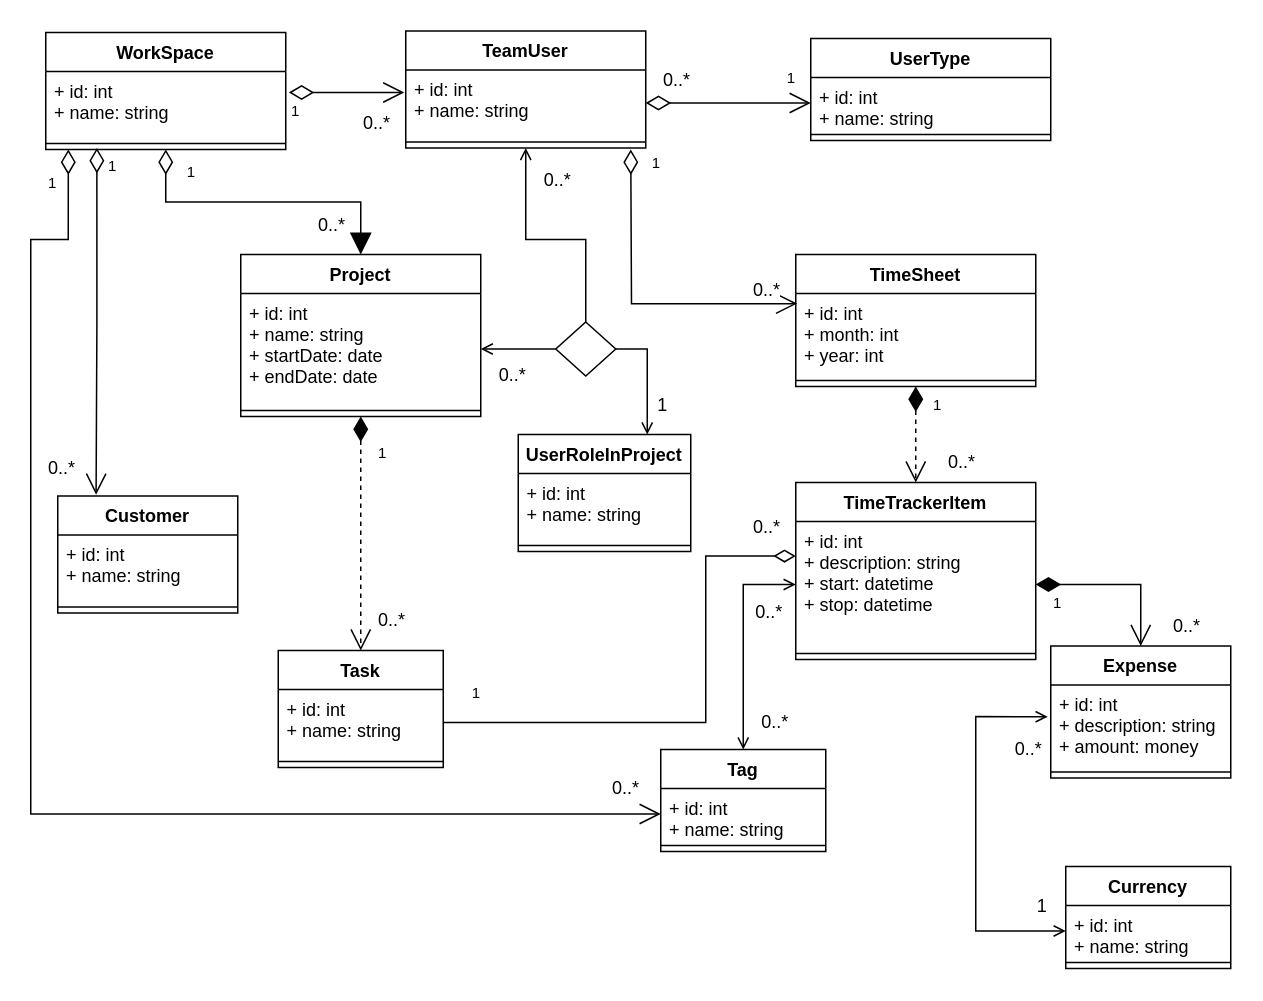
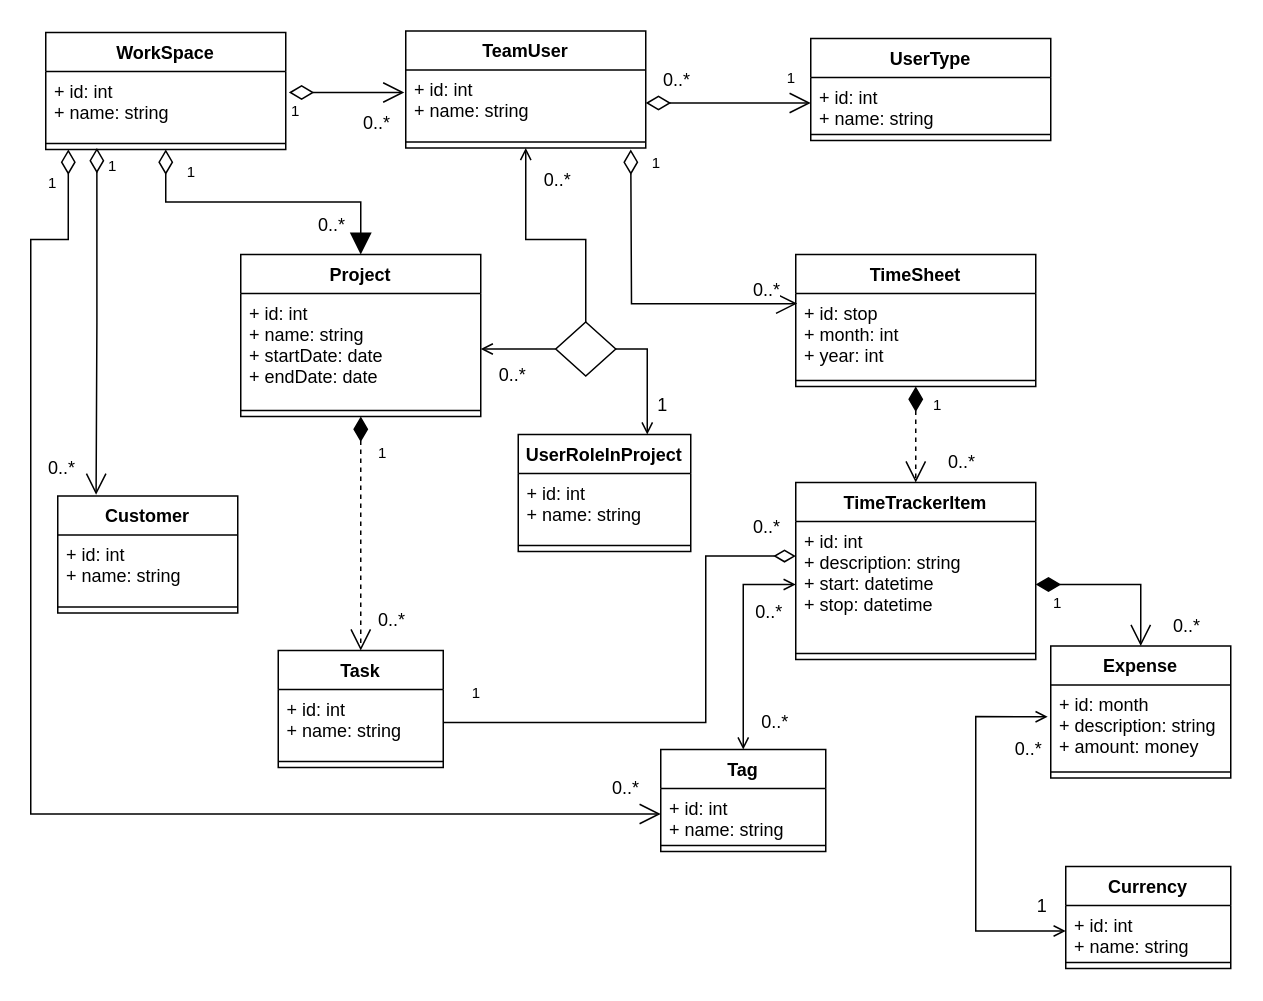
node "+ id: int + month: int + year: int": label "+ id: int + month: int + year: int" -> "+ id: stop + month: int + year: int"
node "+ id: int + description: string + amount: money": label "+ id: int + description: string + amount: money" -> "+ id: month + description: string + amount: money"
